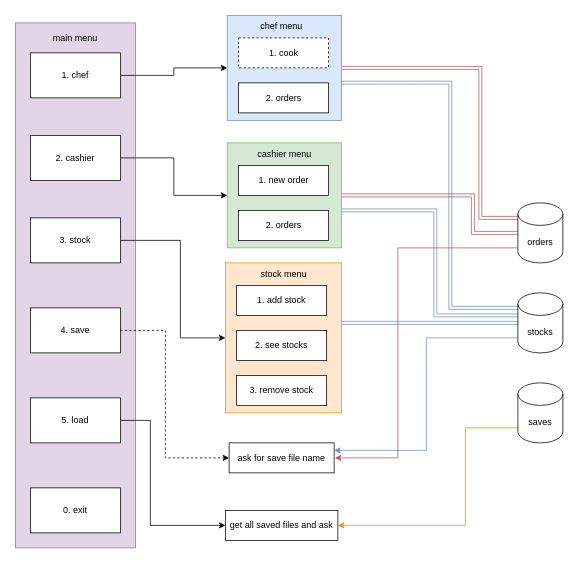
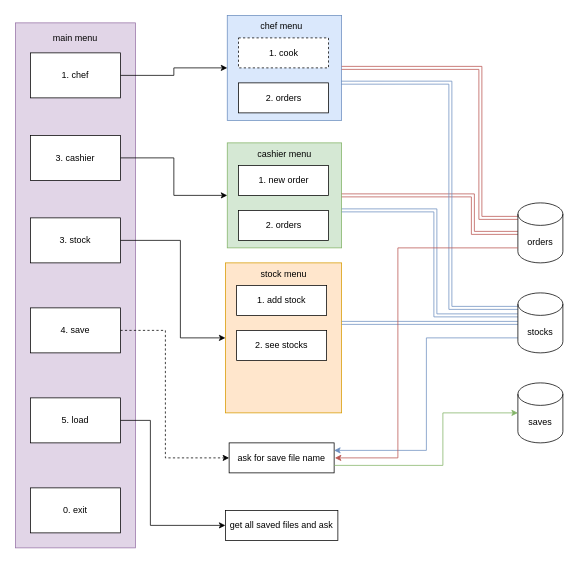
node "2. cashier": label "2. cashier" -> "3. cashier"
node "3. remove stock": removed
edge "ask for save file name" -> "saves": added
edge "saves" -> "get all saved files and ask": removed
